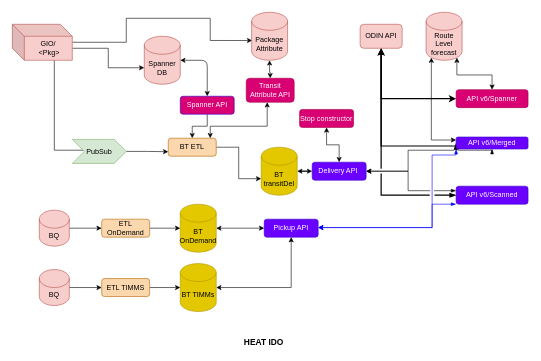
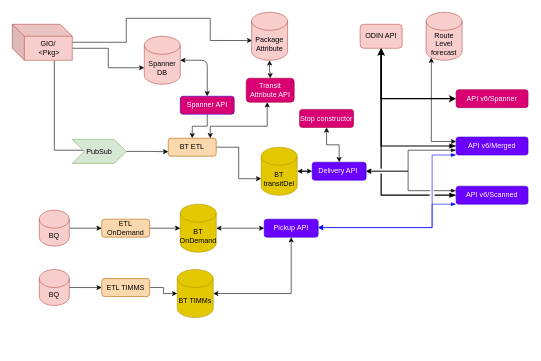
edge "Route Level forecast" -- "API v6/Spanner": removed
node "API v6/Merged": size 72x12 -> 72x18
node "BT TIMMs": moved (198, 288) -> (195, 294)
node "HEAT IDO": removed
